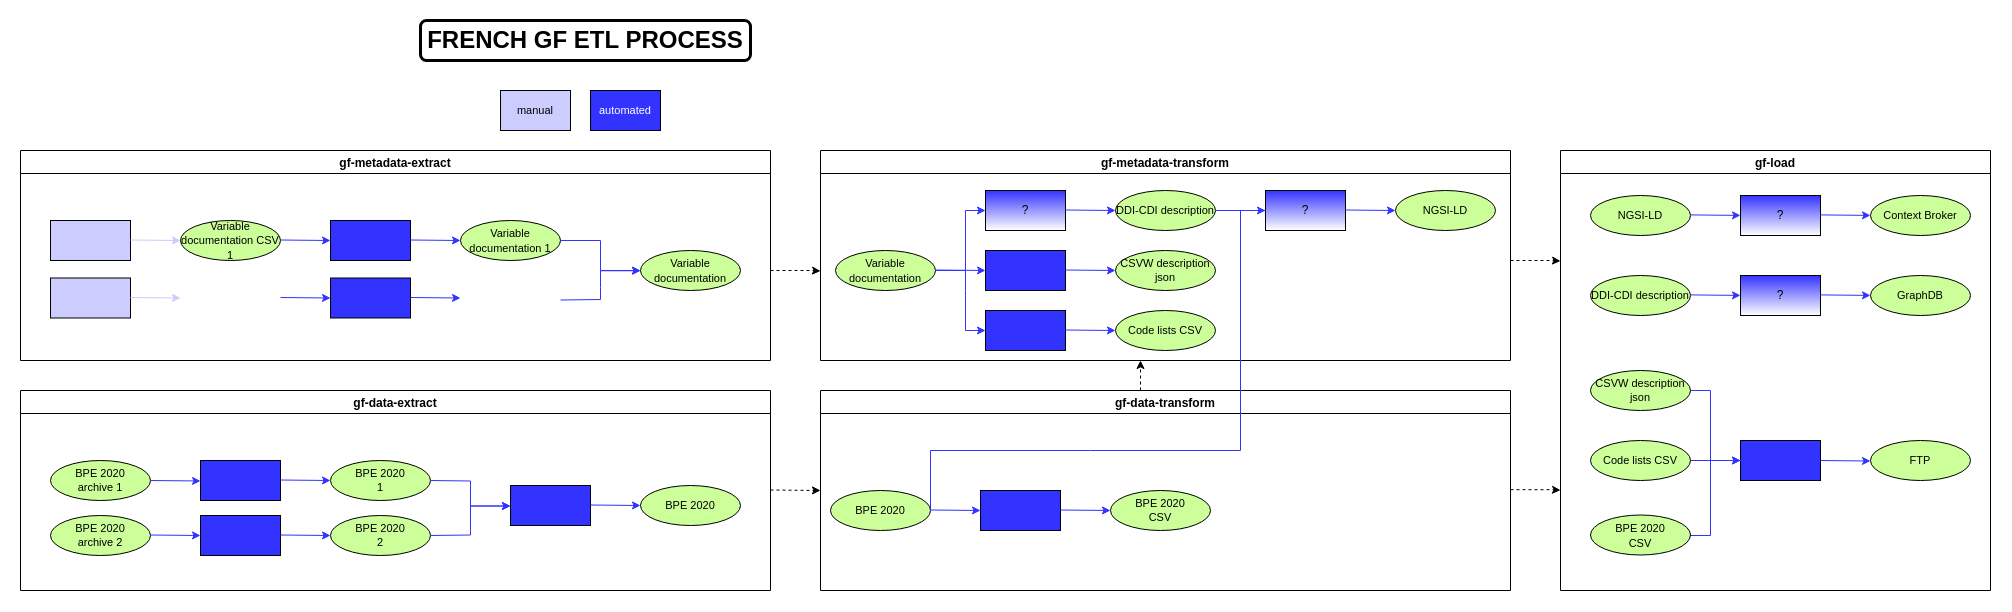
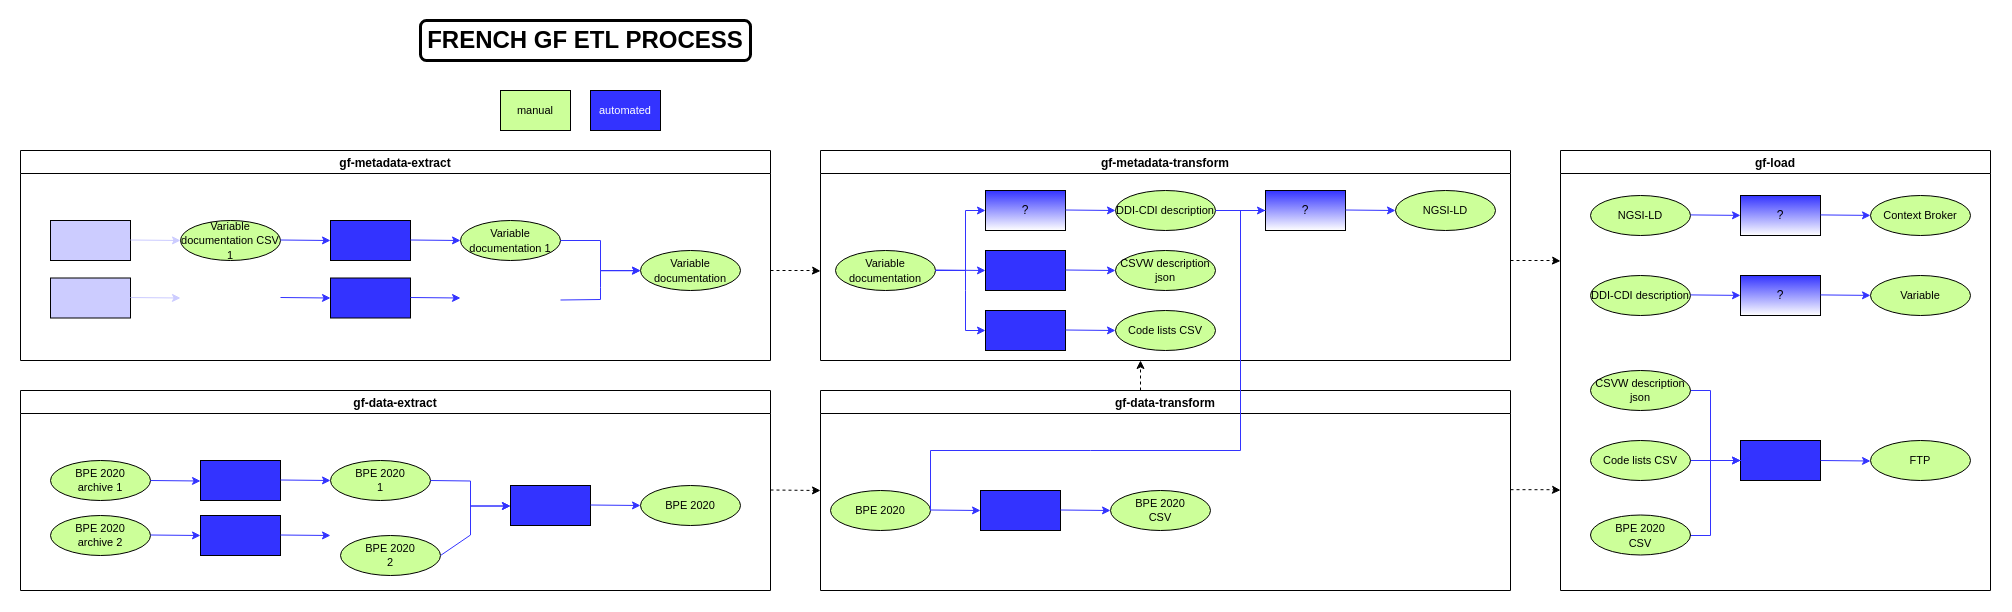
node "manual": fillcolor #ccccff -> #ccff99
node "GraphDB": label "GraphDB" -> "Variable"
node "BPE 2020 2": moved (381, 536) -> (391, 556)
